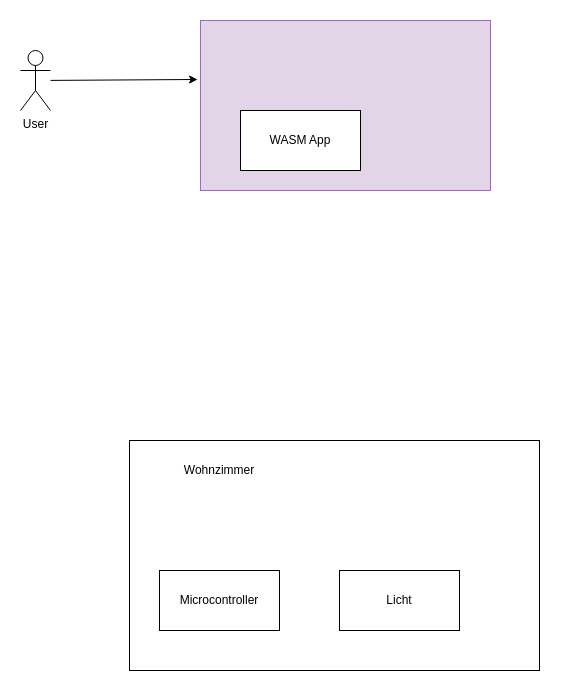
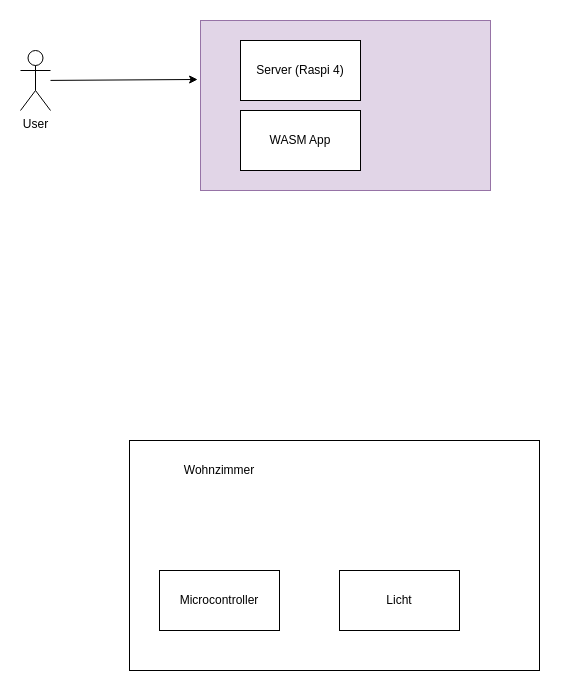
node "Server (Raspi 4)": added
